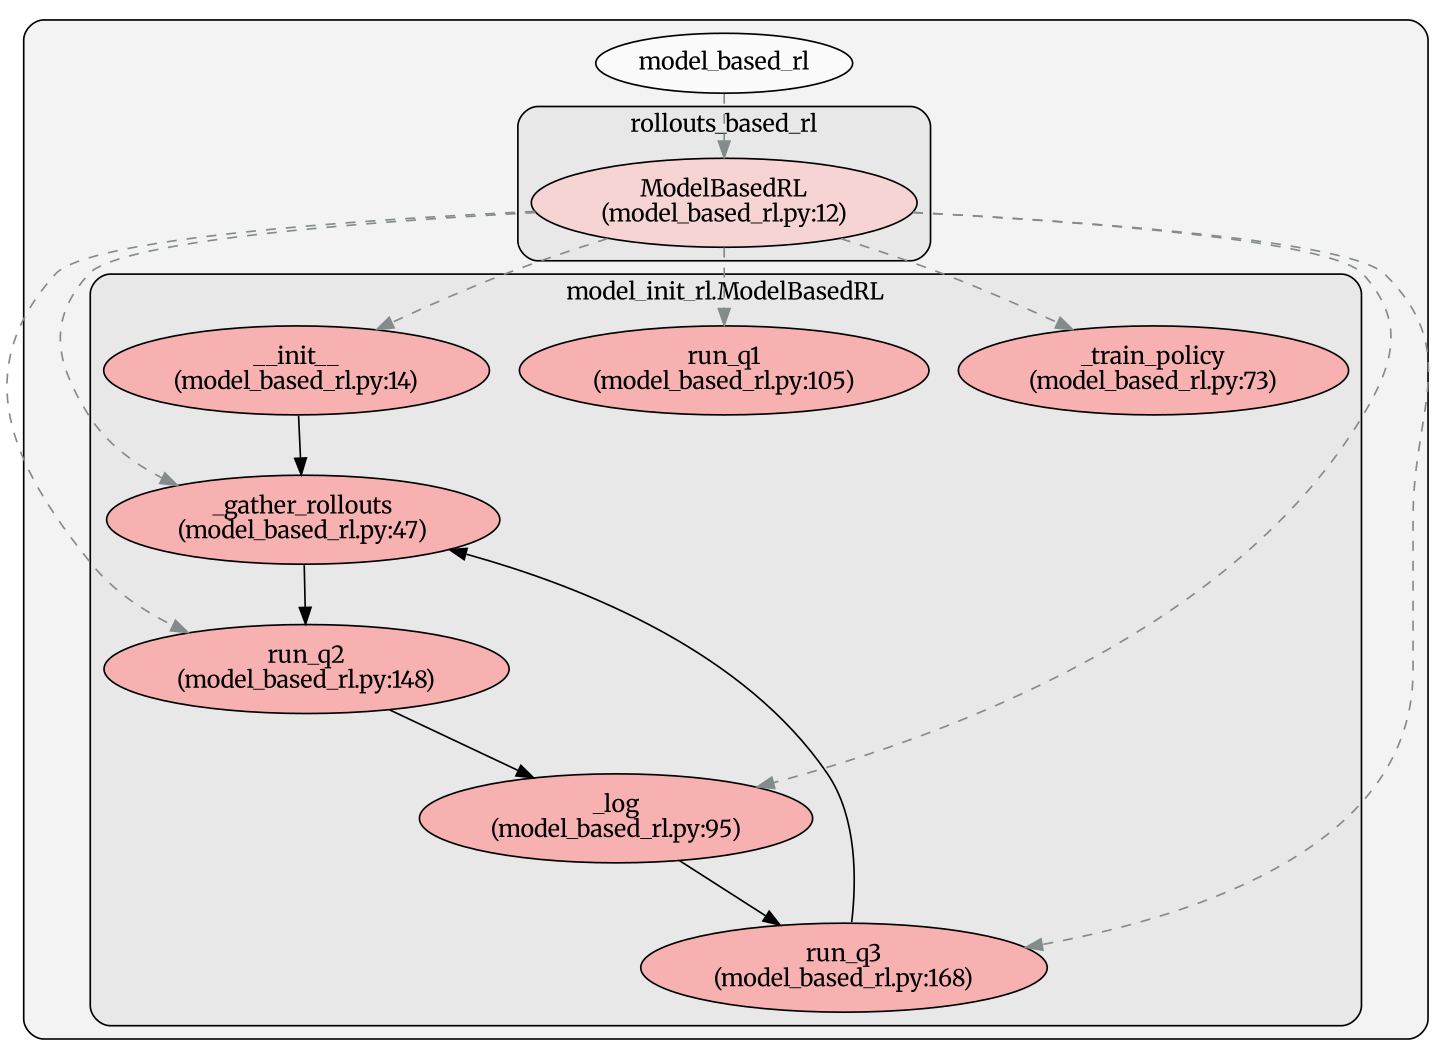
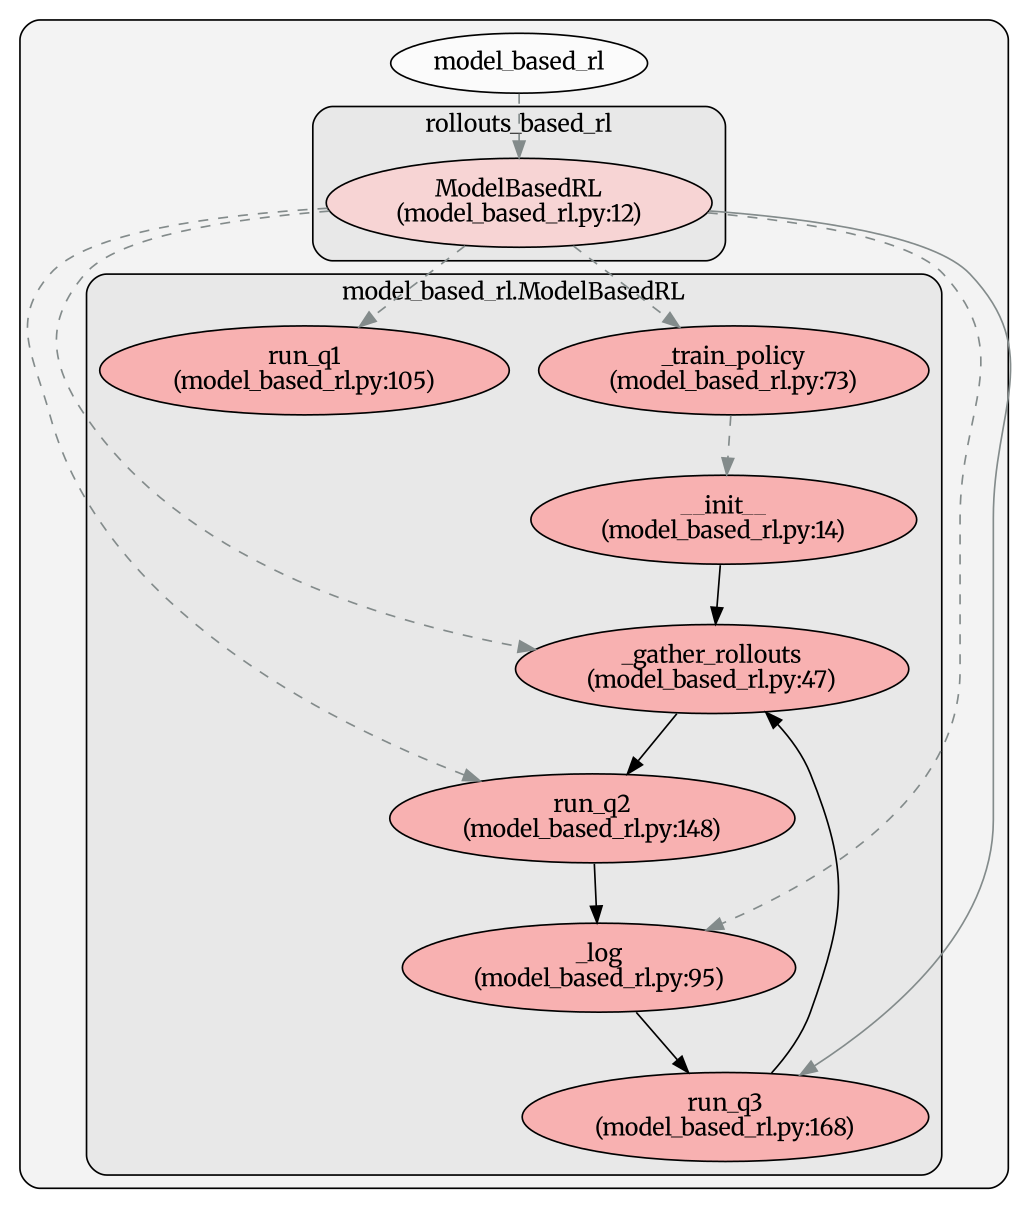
edge "ModelBasedRL (model_based_rl.py:12)" -> "__init__ (model_based_rl.py:14)": now "_train_policy (model_based_rl.py:73)" -> "__init__ (model_based_rl.py:14)"
cluster "model_init_rl.ModelBasedRL": label "model_init_rl.ModelBasedRL" -> "model_based_rl.ModelBasedRL"
edge "ModelBasedRL (model_based_rl.py:12)" -> "run_q3 (model_based_rl.py:168)": style dashed -> solid
